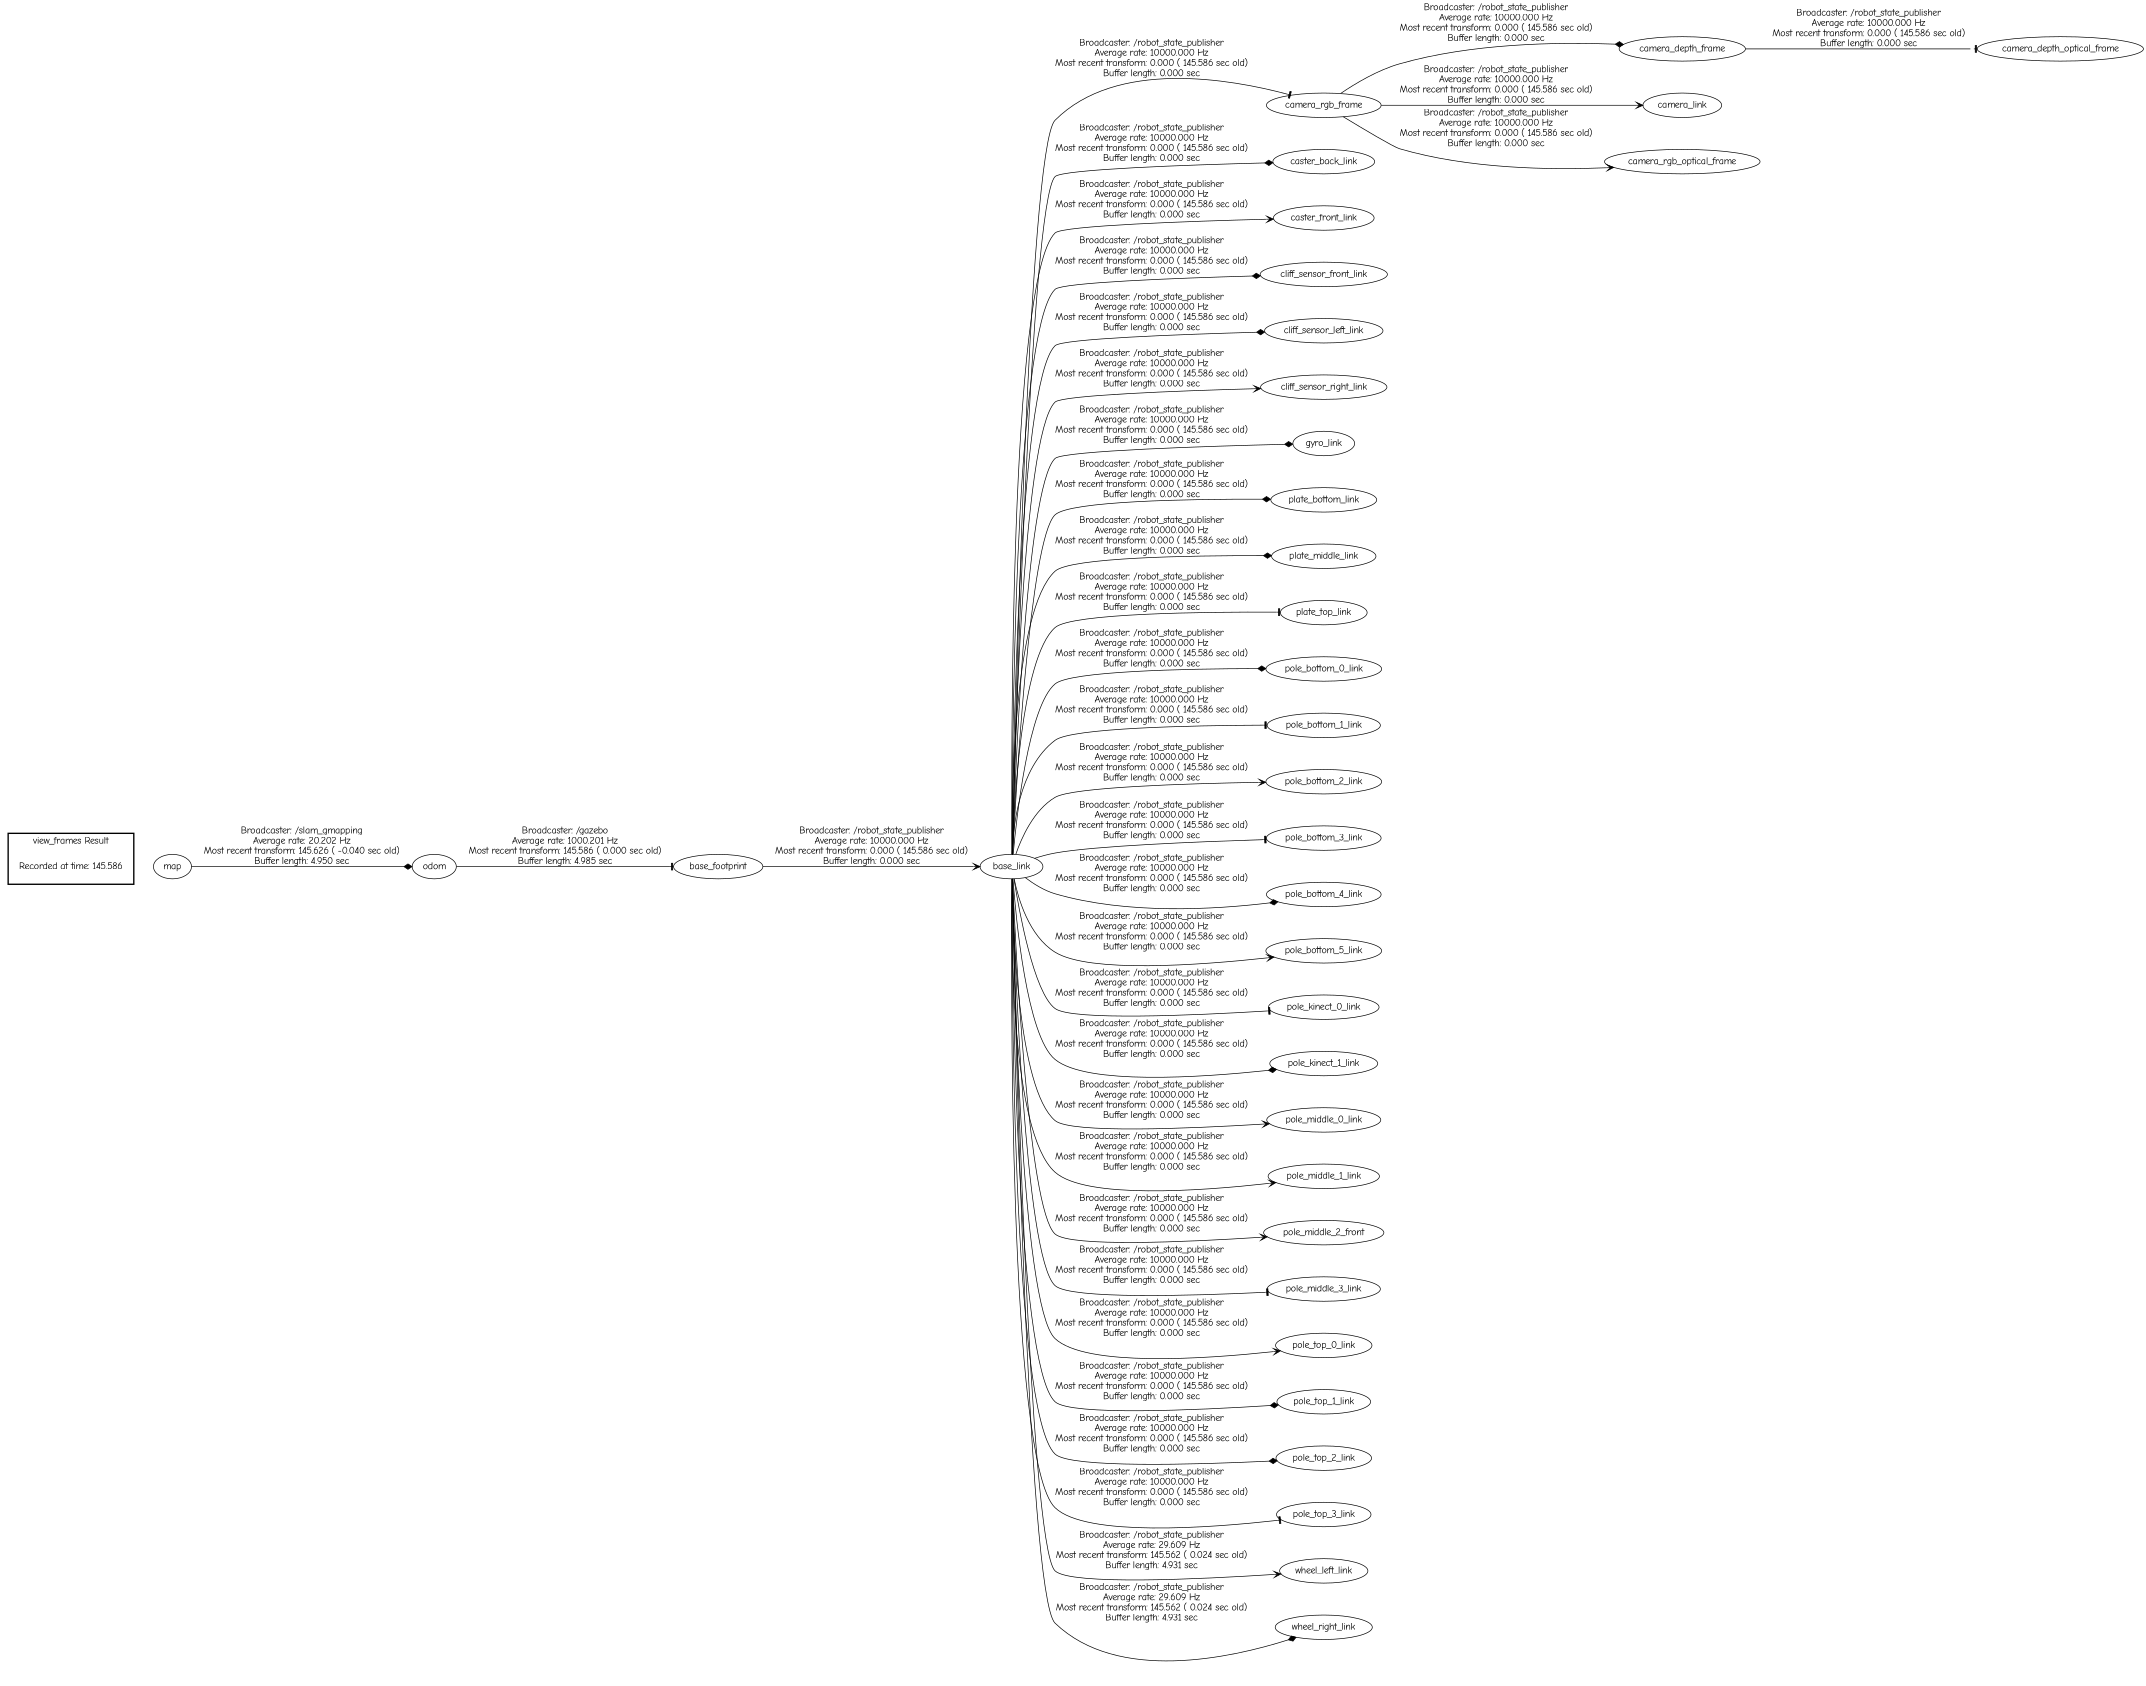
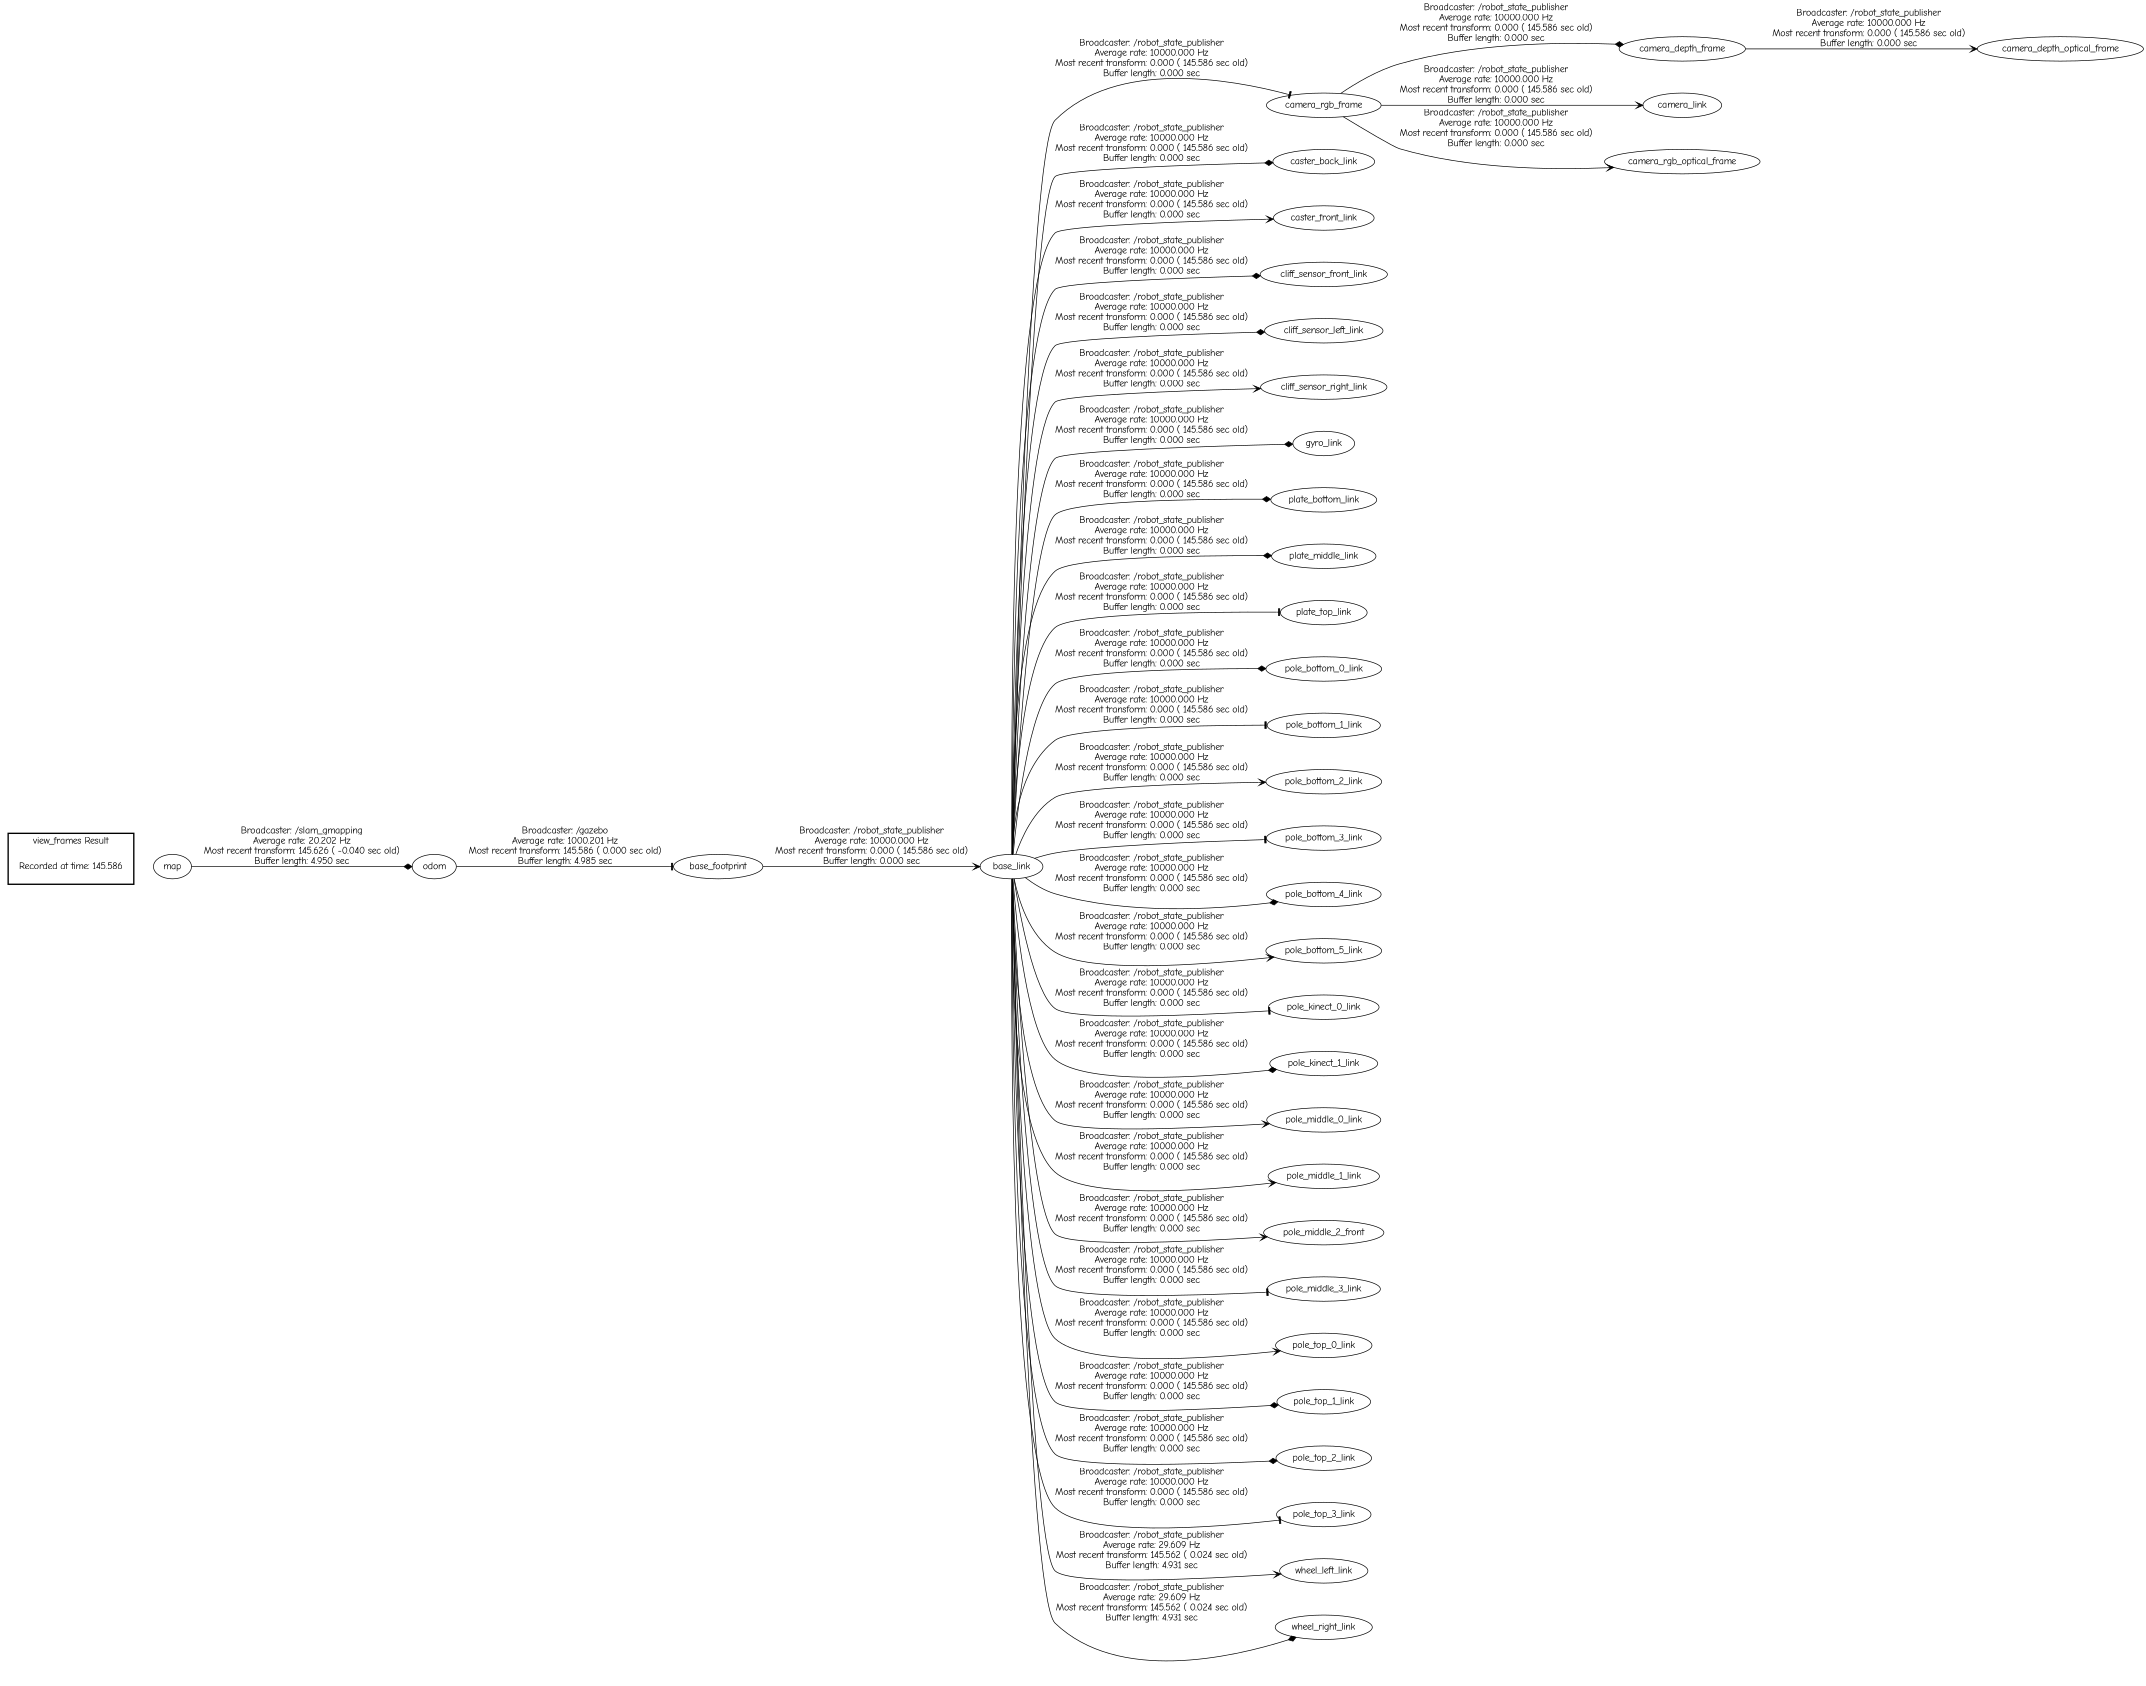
edge "camera_depth_frame" -> "camera_depth_optical_frame": arrowhead tee -> vee
